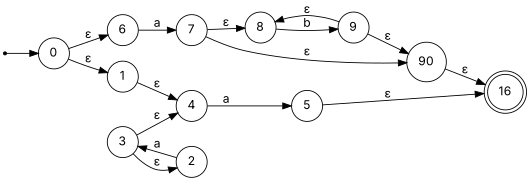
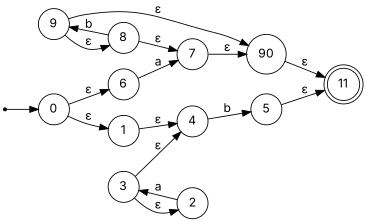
edge "7" -> "8": reversed
node "16": label "16" -> "11"
edge "4" -> "5": label "a" -> "b"
